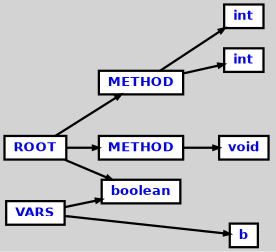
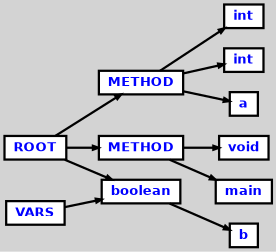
node "a": added
node "main": added
edge "VARS" -> "b": now "boolean" -> "b"
